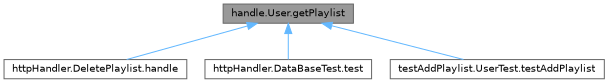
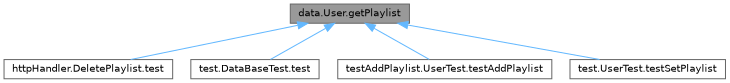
node "handle.User.getPlaylist": label "handle.User.getPlaylist" -> "data.User.getPlaylist"
node "httpHandler.DeletePlaylist.handle": label "httpHandler.DeletePlaylist.handle" -> "httpHandler.DeletePlaylist.test"
node "httpHandler.DataBaseTest.test": label "httpHandler.DataBaseTest.test" -> "test.DataBaseTest.test"
node "test.UserTest.testSetPlaylist": added
